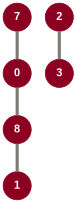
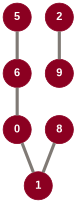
node "5": added
node "7": label "7" -> "6"
node "3": label "3" -> "9"
edge "0" -- "8": now "0" -- "1"
